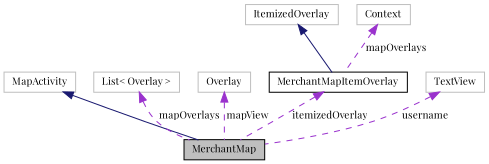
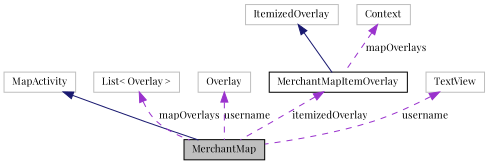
edge "MerchantMap" -> "Overlay": label " mapView" -> " username"
